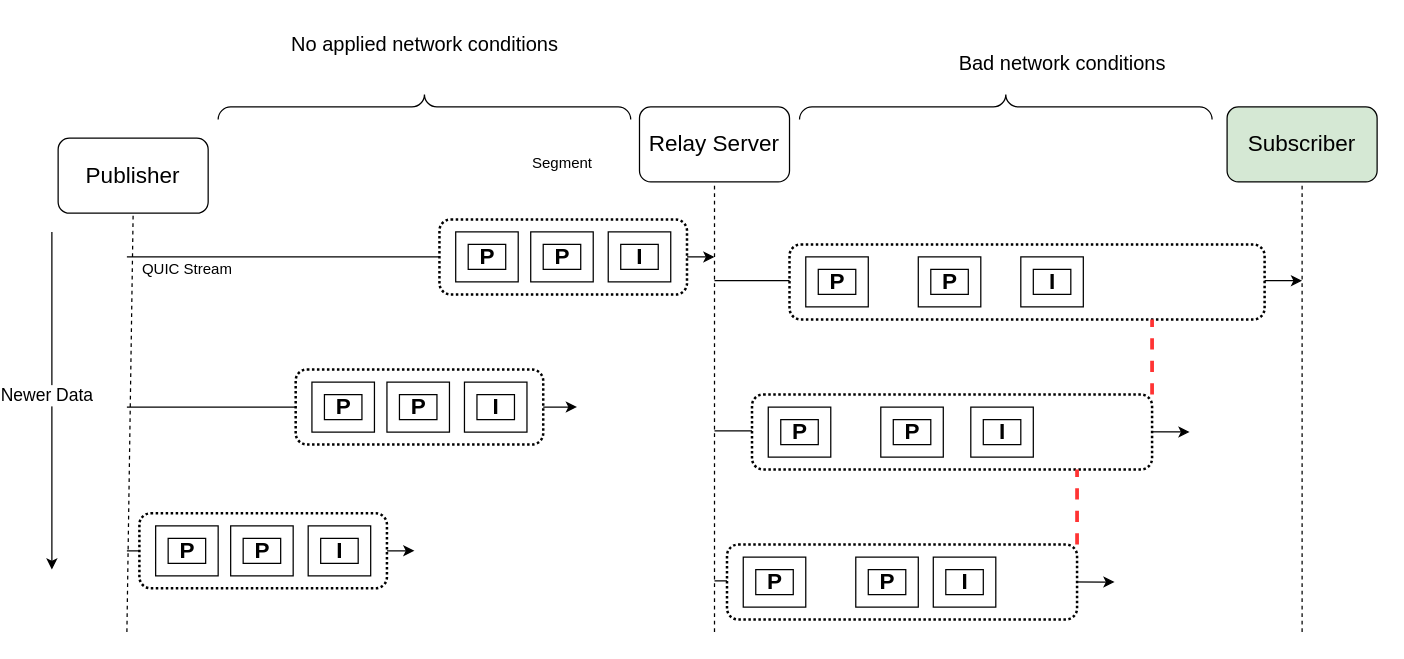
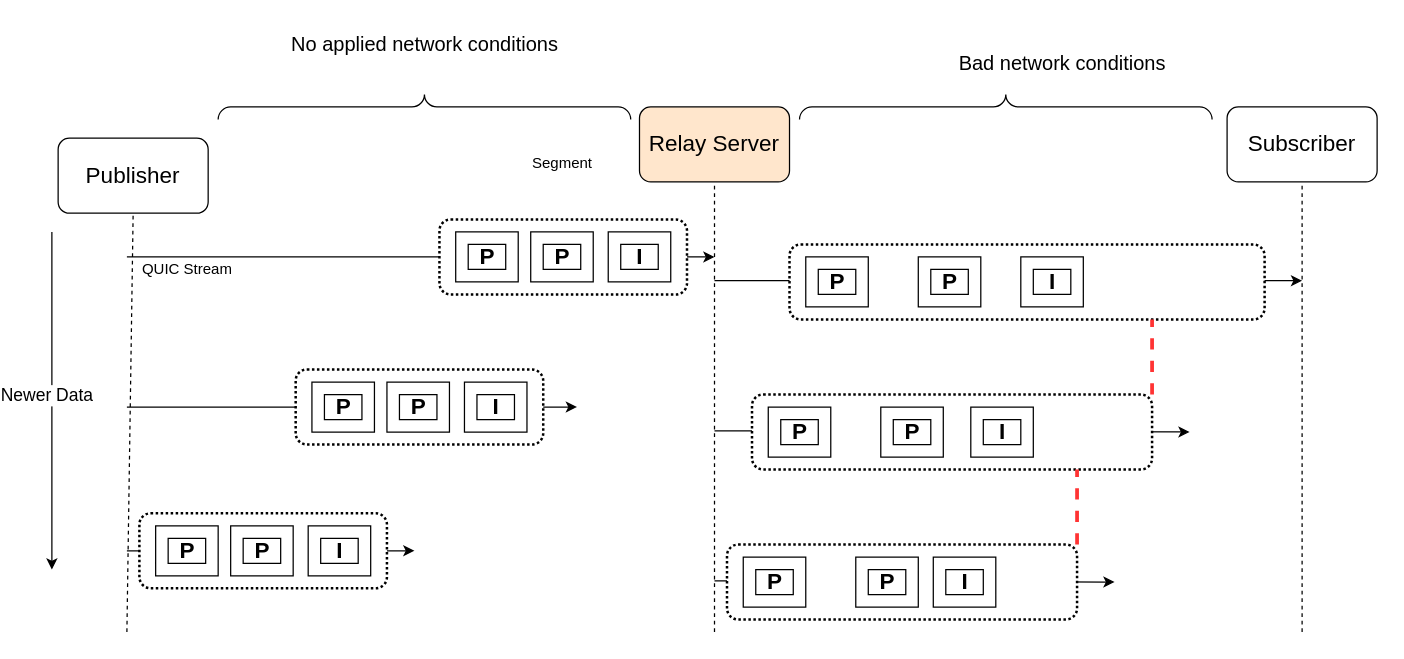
node "Relay Server": fillcolor #ffffff -> #ffe6cc
node "Subscriber": fillcolor #d5e8d4 -> #ffffff
